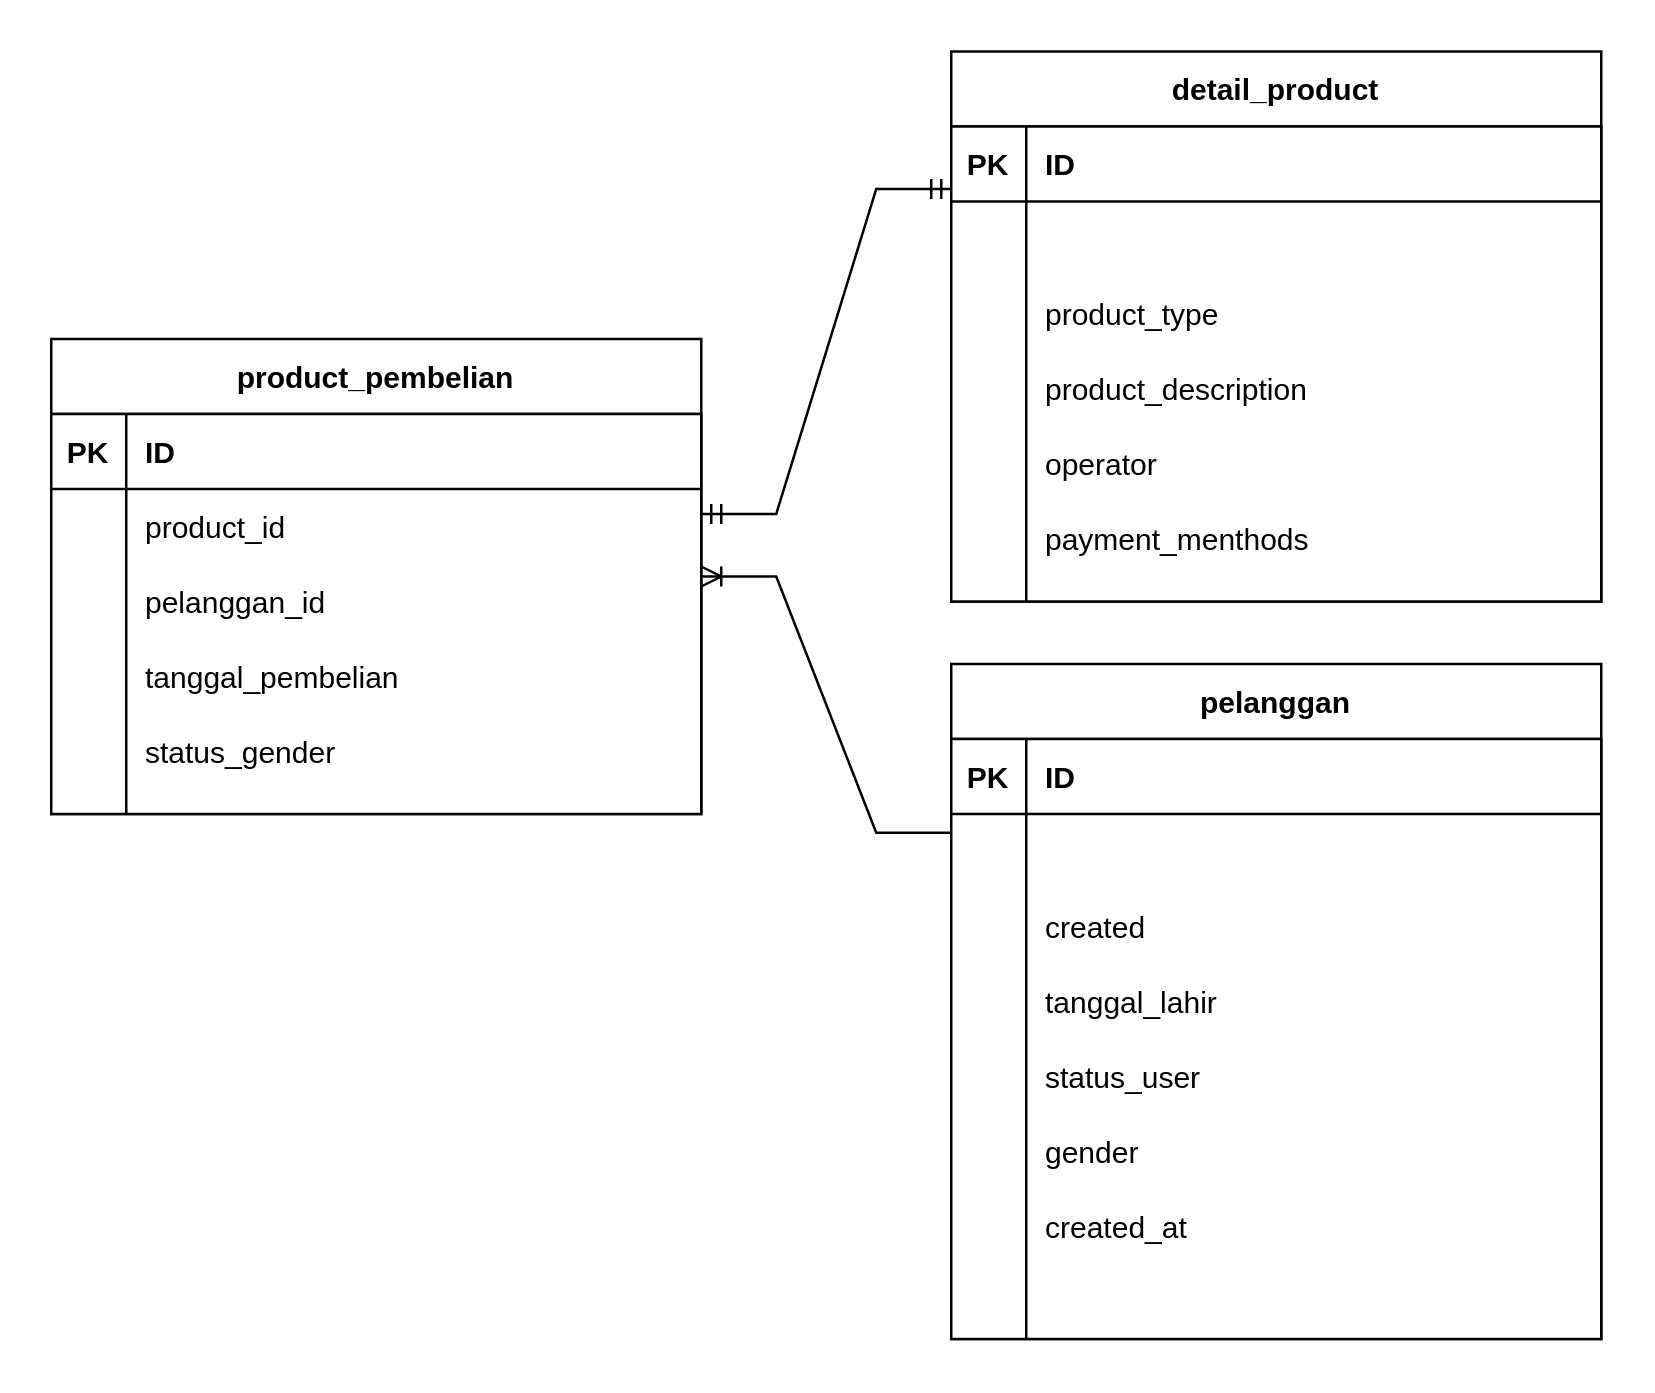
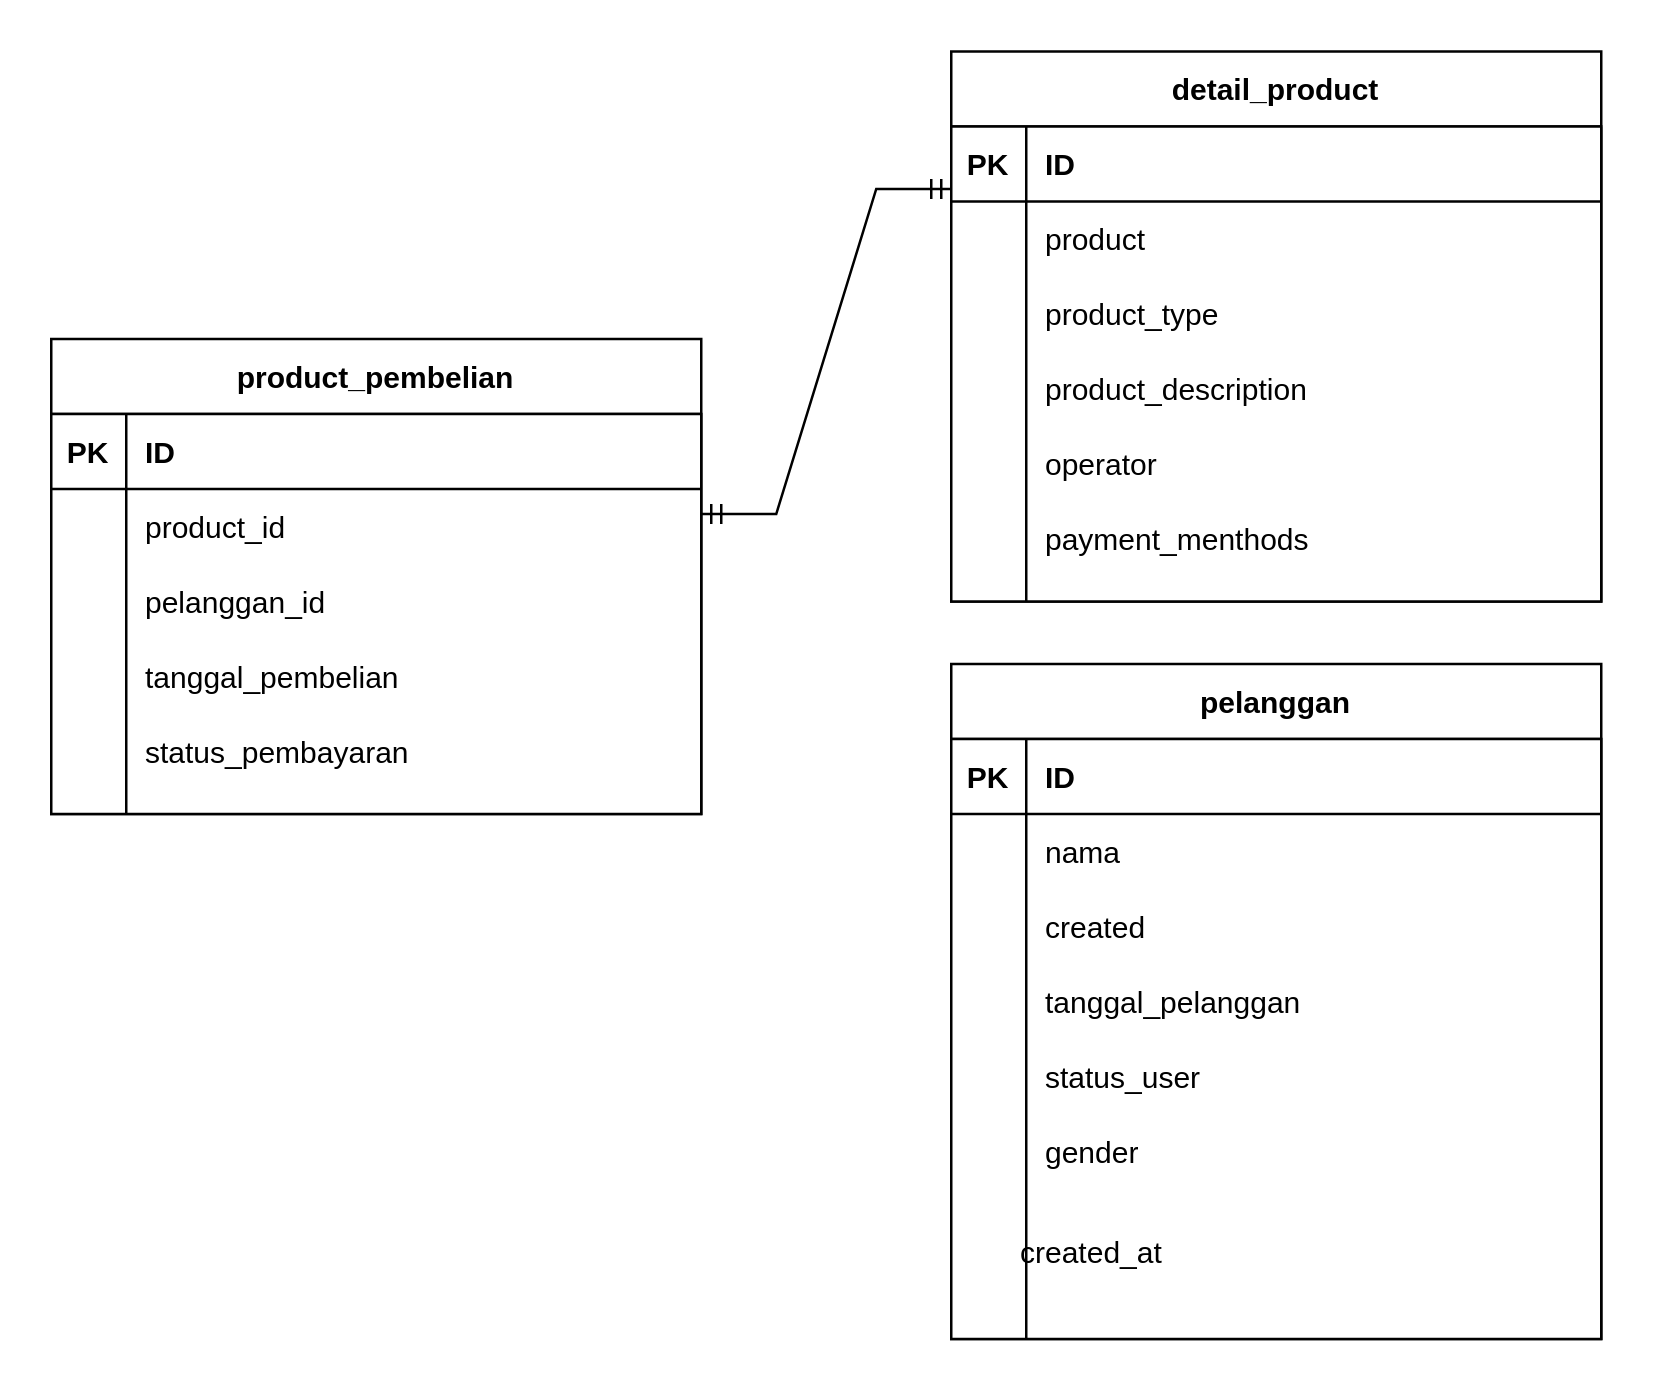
node "product": added
edge "pelanggan" -> "product_pembelian": removed
node "status_gender": label "status_gender" -> "status_pembayaran"
node "nama": added
node "tanggal_lahir": label "tanggal_lahir" -> "tanggal_pelanggan"
node "created_at": moved (1314, 1226) -> (1289, 1251)
